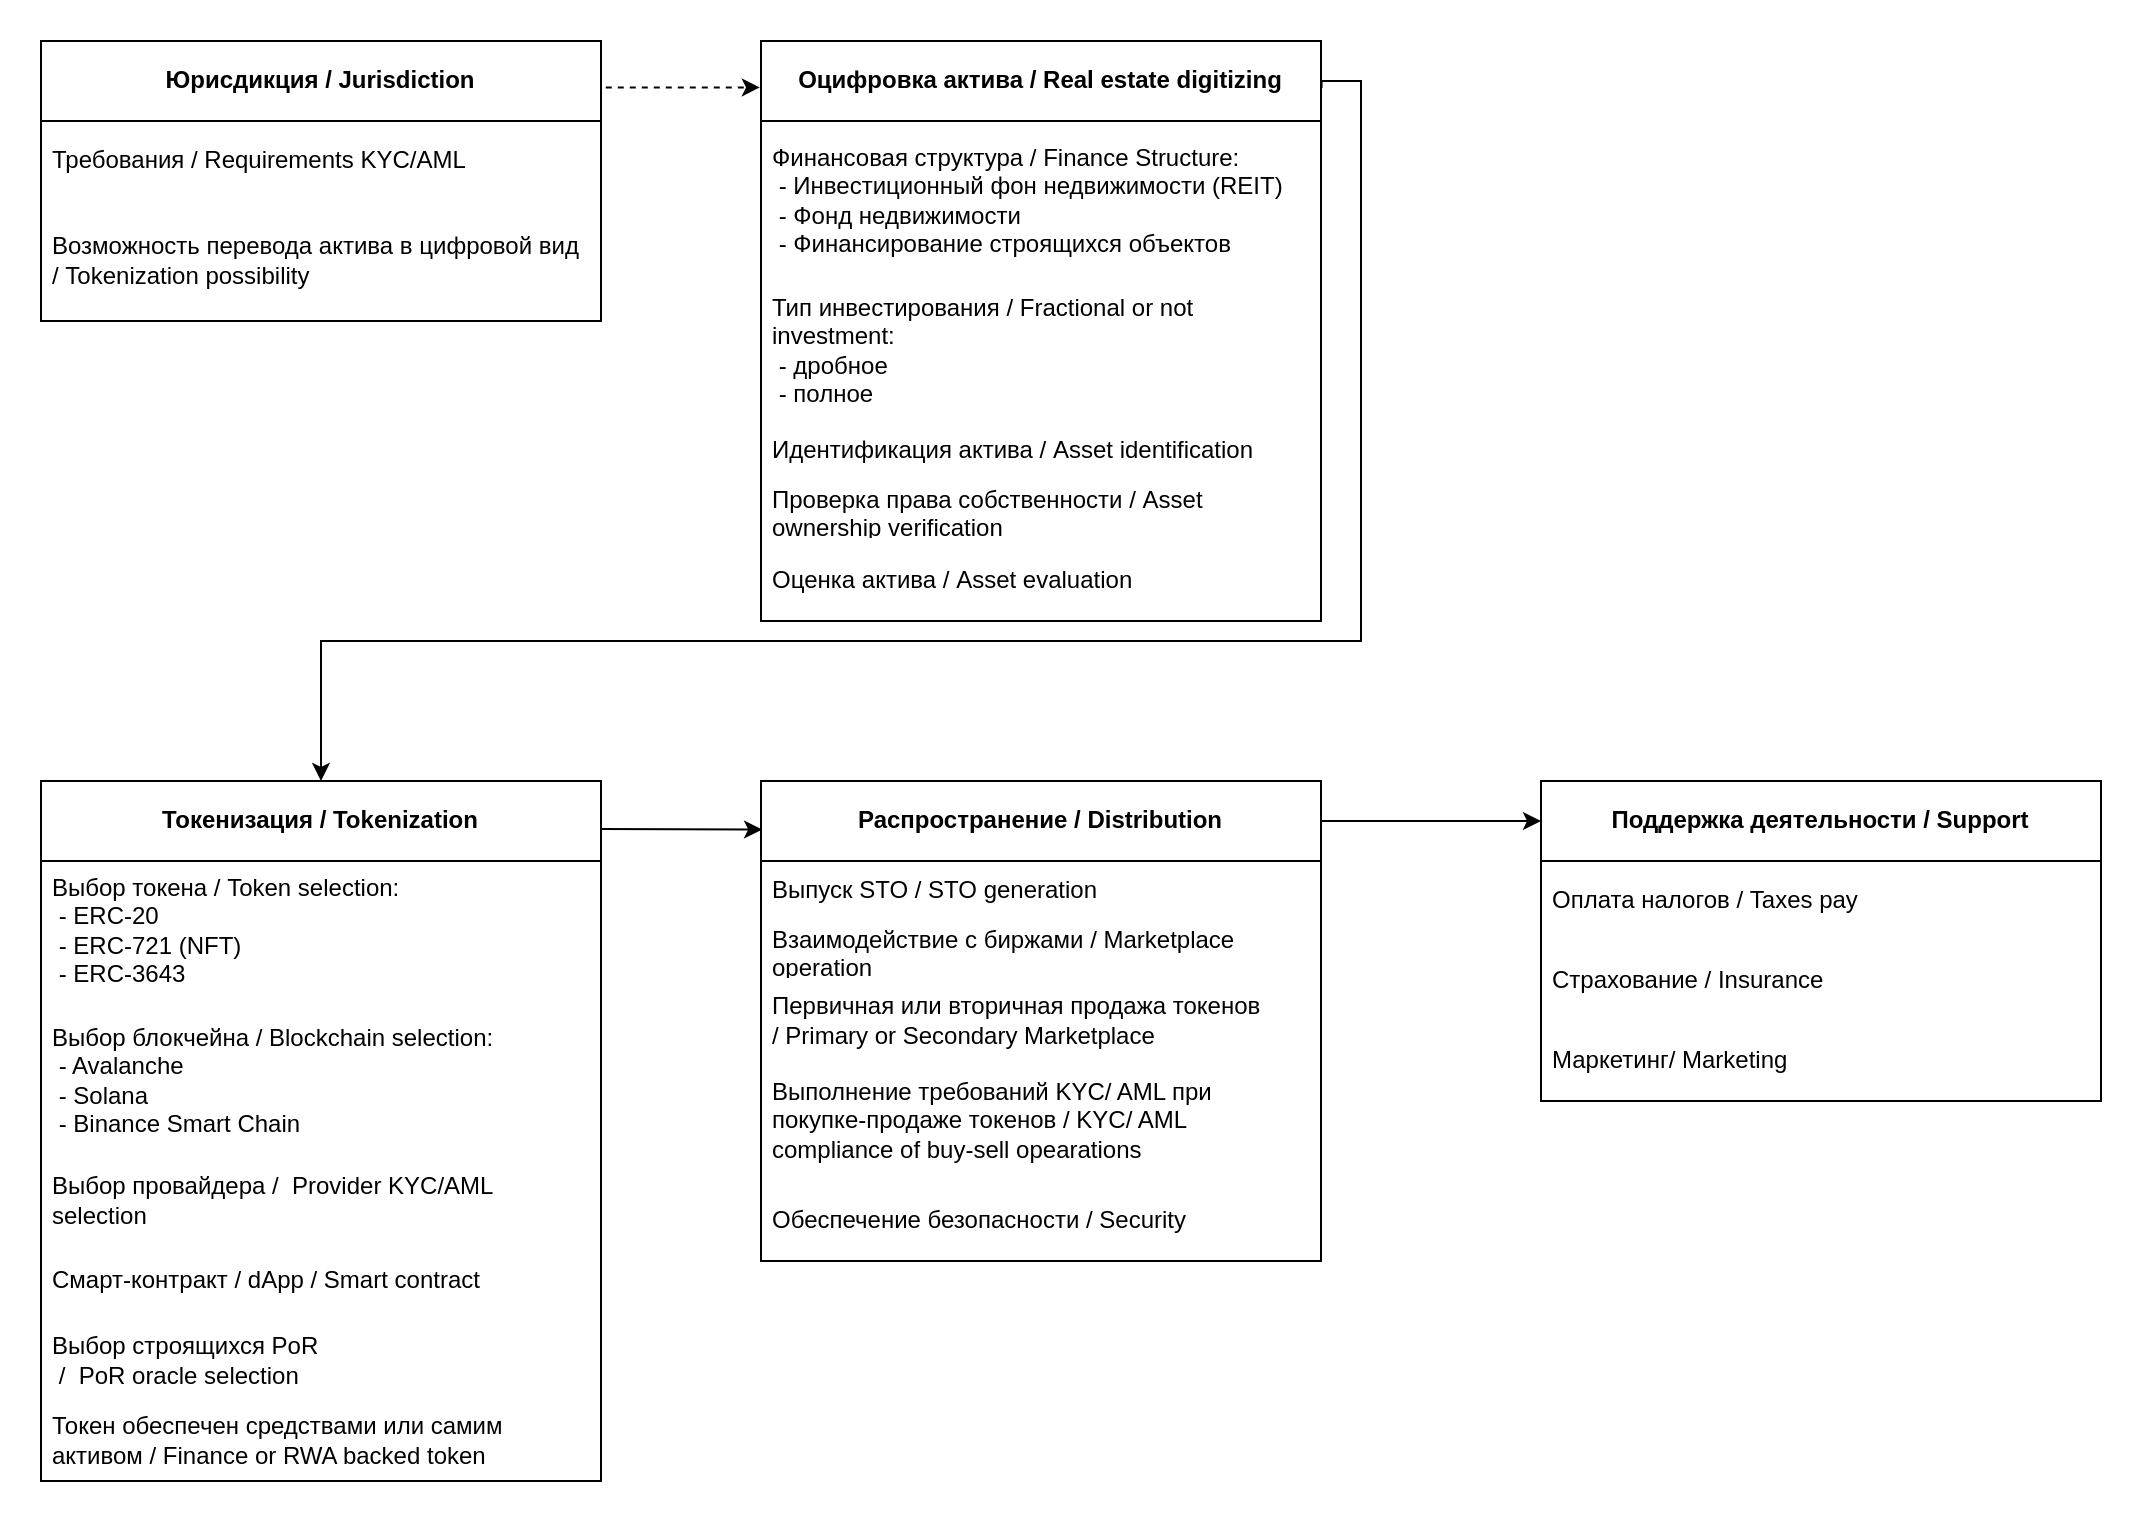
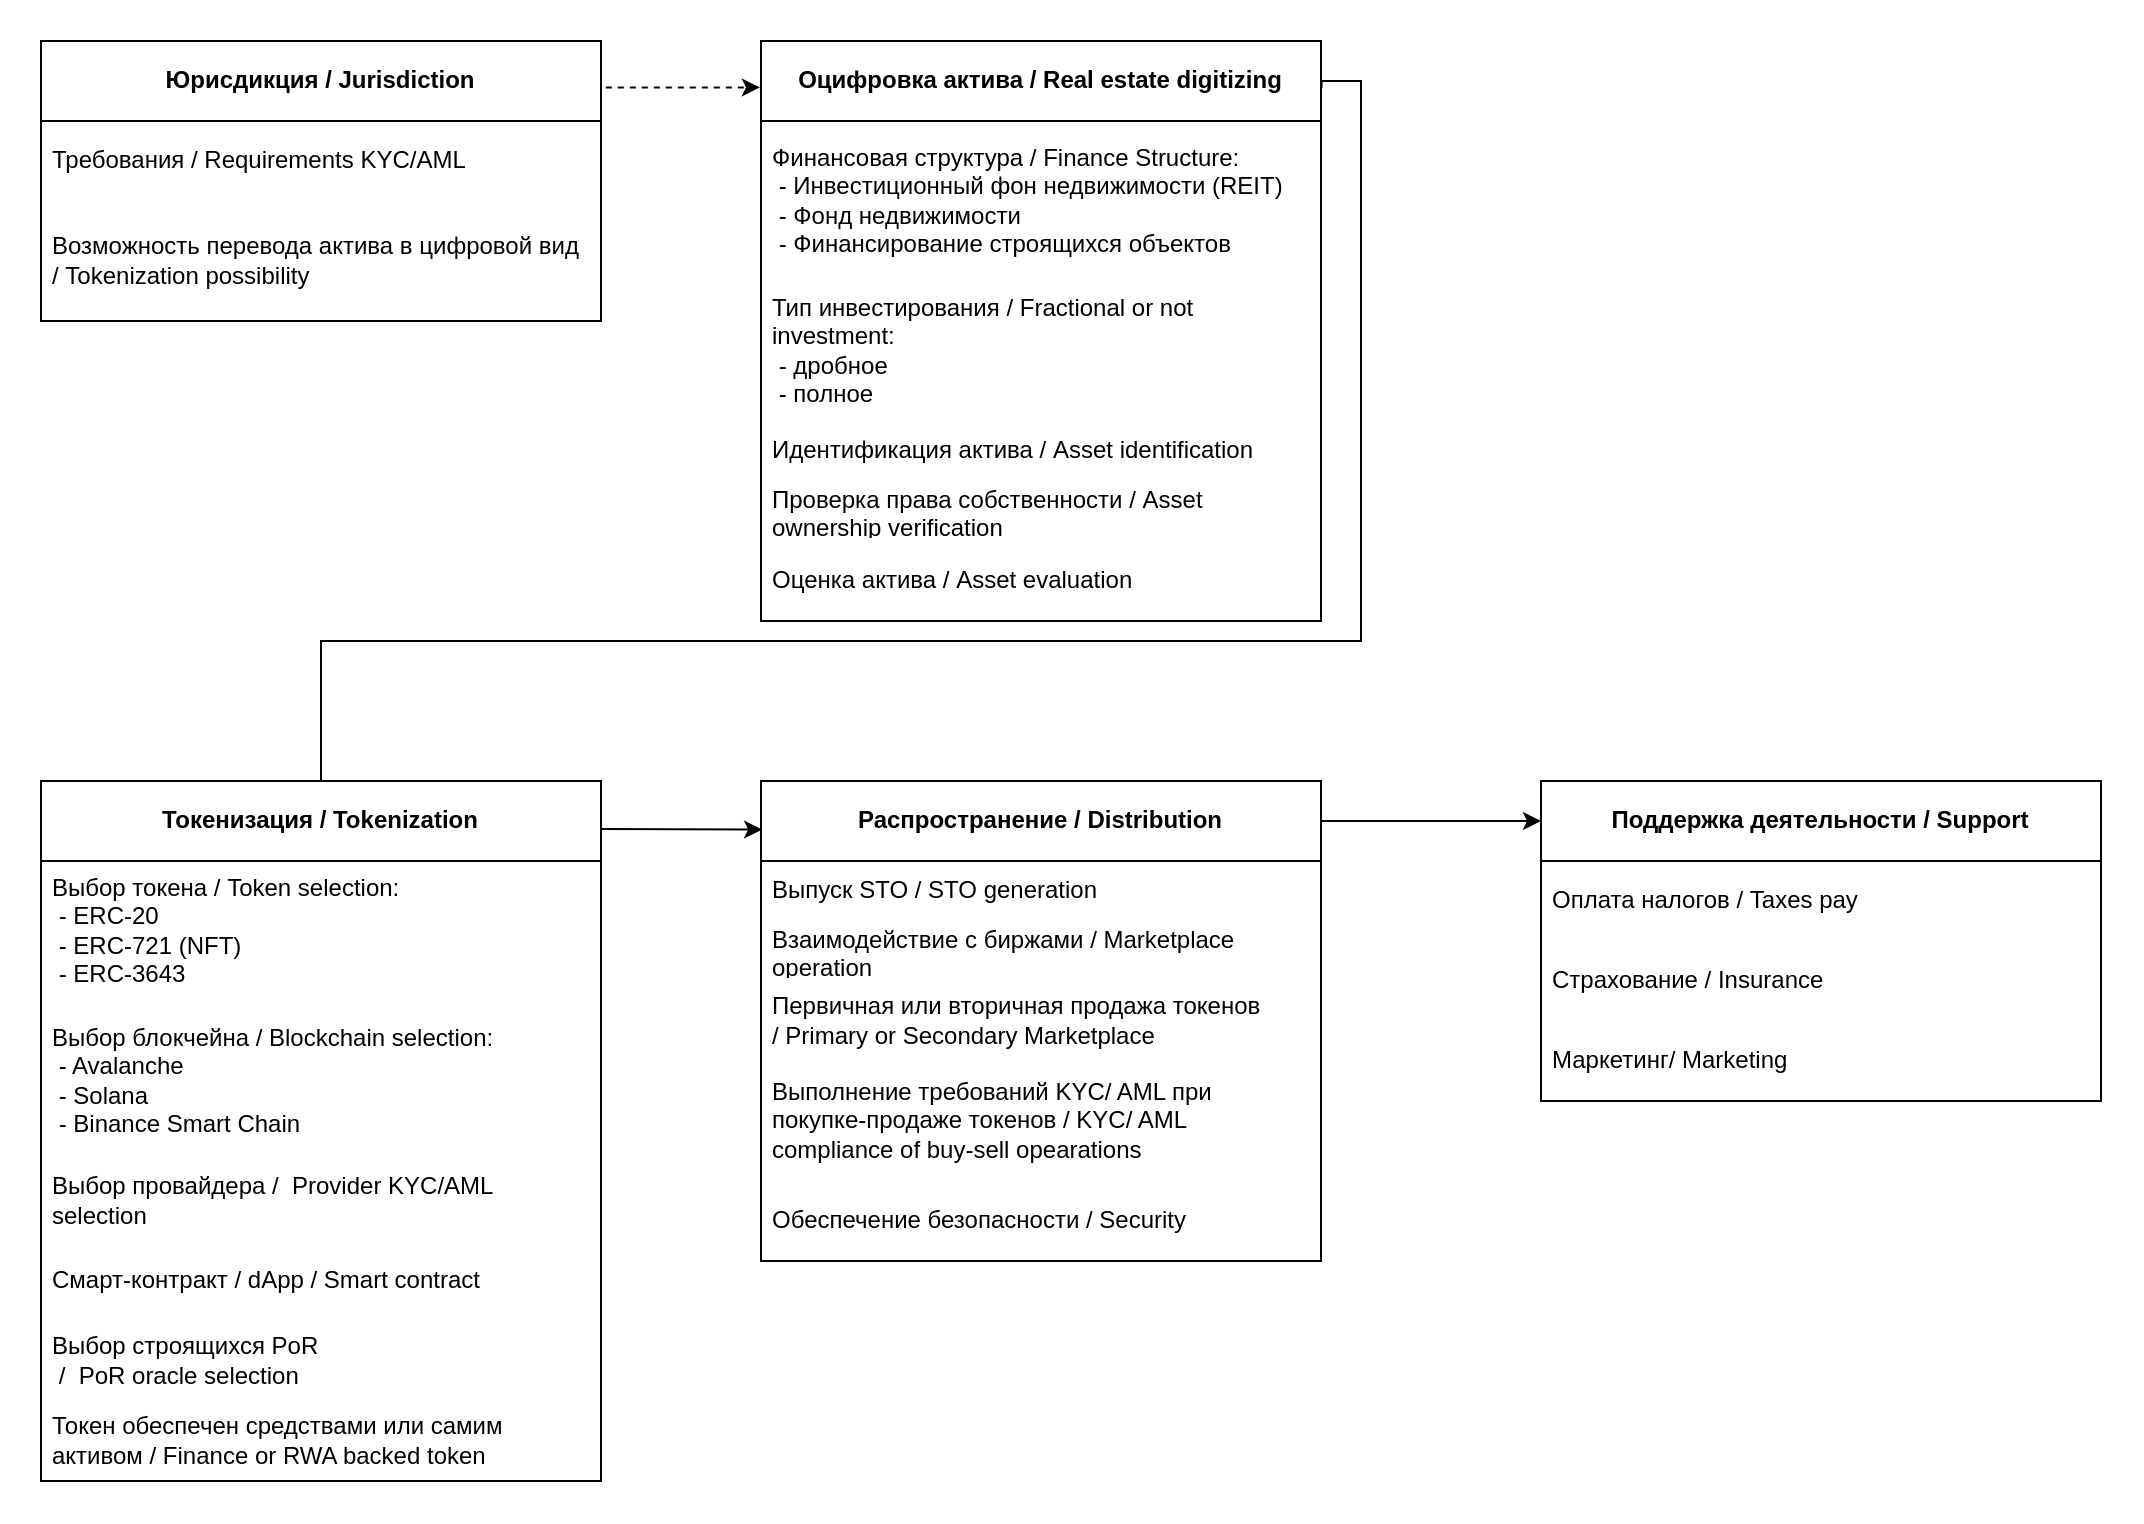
edge "Оцифровка актива / Real estate digitizing" -> "Токенизация / Tokenization": arrowhead classic -> none
